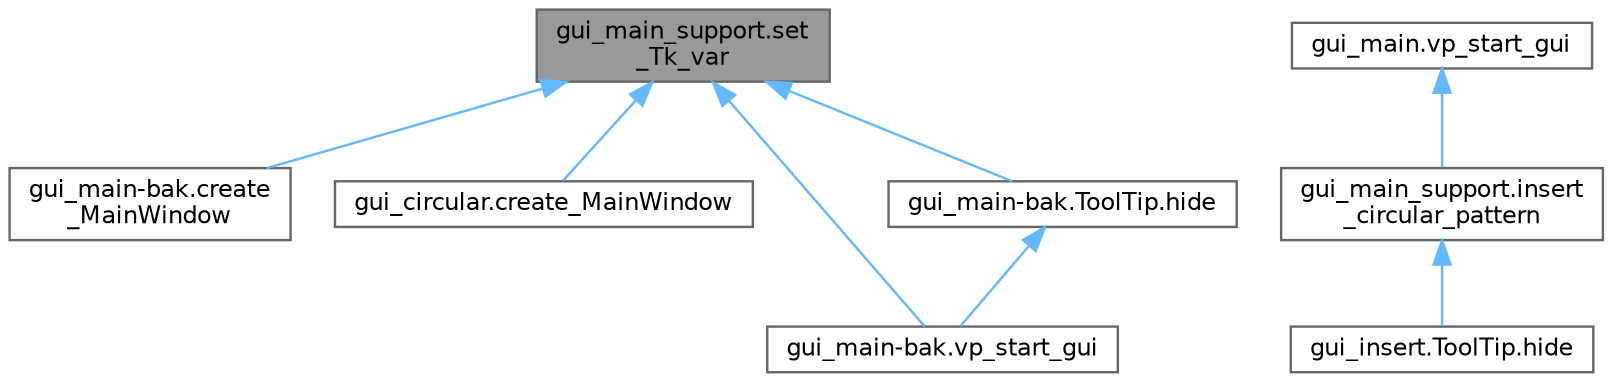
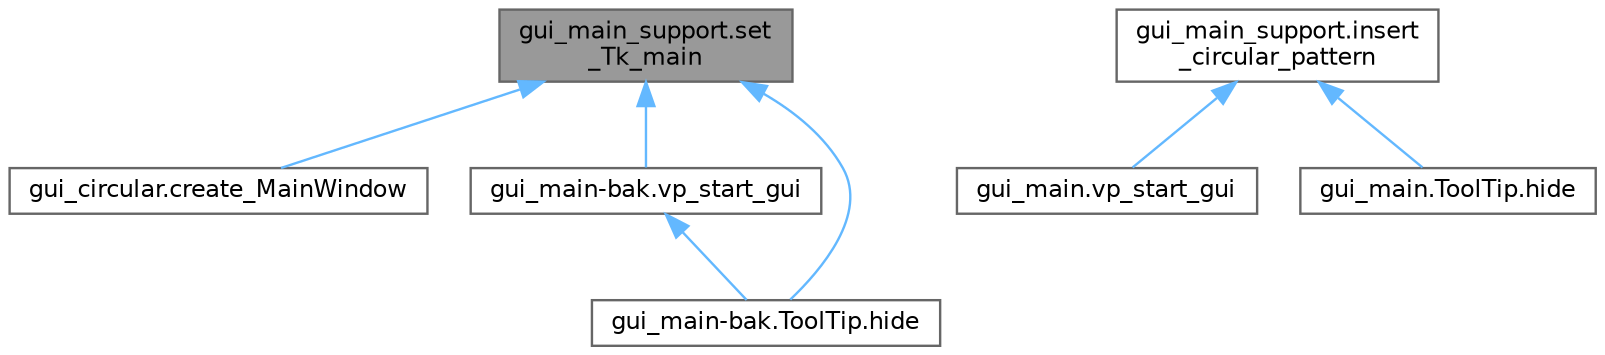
node "gui_main_support.set _Tk_var": label "gui_main_support.set _Tk_var" -> "gui_main_support.set _Tk_main"
edge "gui_main_support.insert _circular_pattern" -> "gui_main.vp_start_gui": reversed
node "gui_main-bak.create _MainWindow": removed
edge "gui_main-bak.vp_start_gui" -> "gui_main-bak.ToolTip.hide": reversed
node "gui_insert.ToolTip.hide": label "gui_insert.ToolTip.hide" -> "gui_main.ToolTip.hide"
